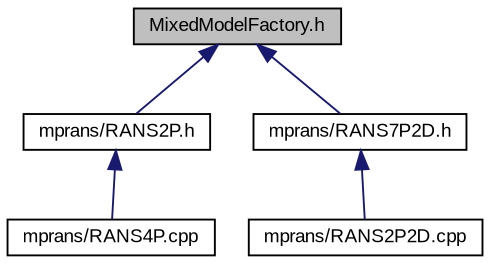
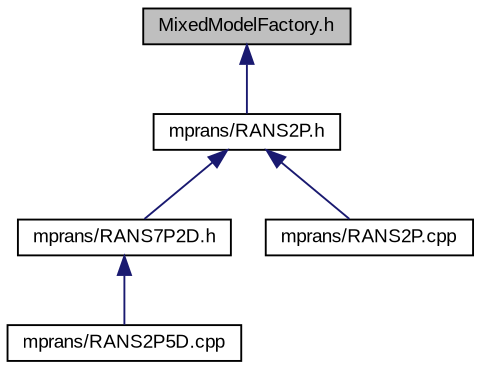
edge "mprans/RANS7P2D.h" -> "MixedModelFactory.h": now "mprans/RANS7P2D.h" -> "mprans/RANS2P.h"
node "mprans/RANS4P.cpp": label "mprans/RANS4P.cpp" -> "mprans/RANS2P.cpp"
node "mprans/RANS2P2D.cpp": label "mprans/RANS2P2D.cpp" -> "mprans/RANS2P5D.cpp"
